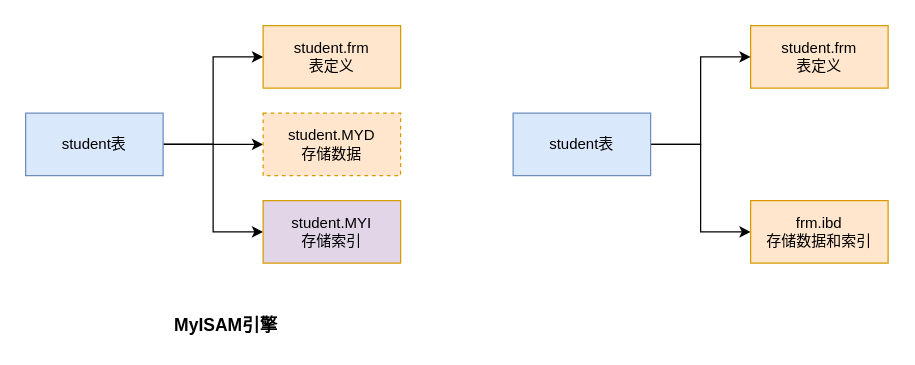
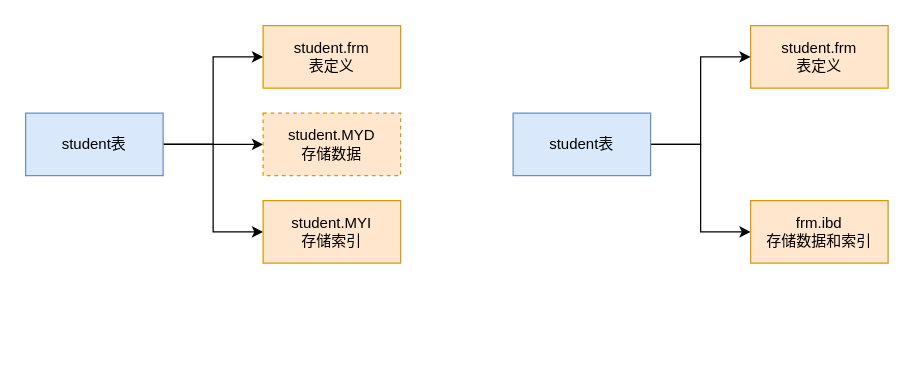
node "student.MYI 存储索引": fillcolor #e1d5e7 -> #ffe6cc
node "MyISAM引擎": removed
